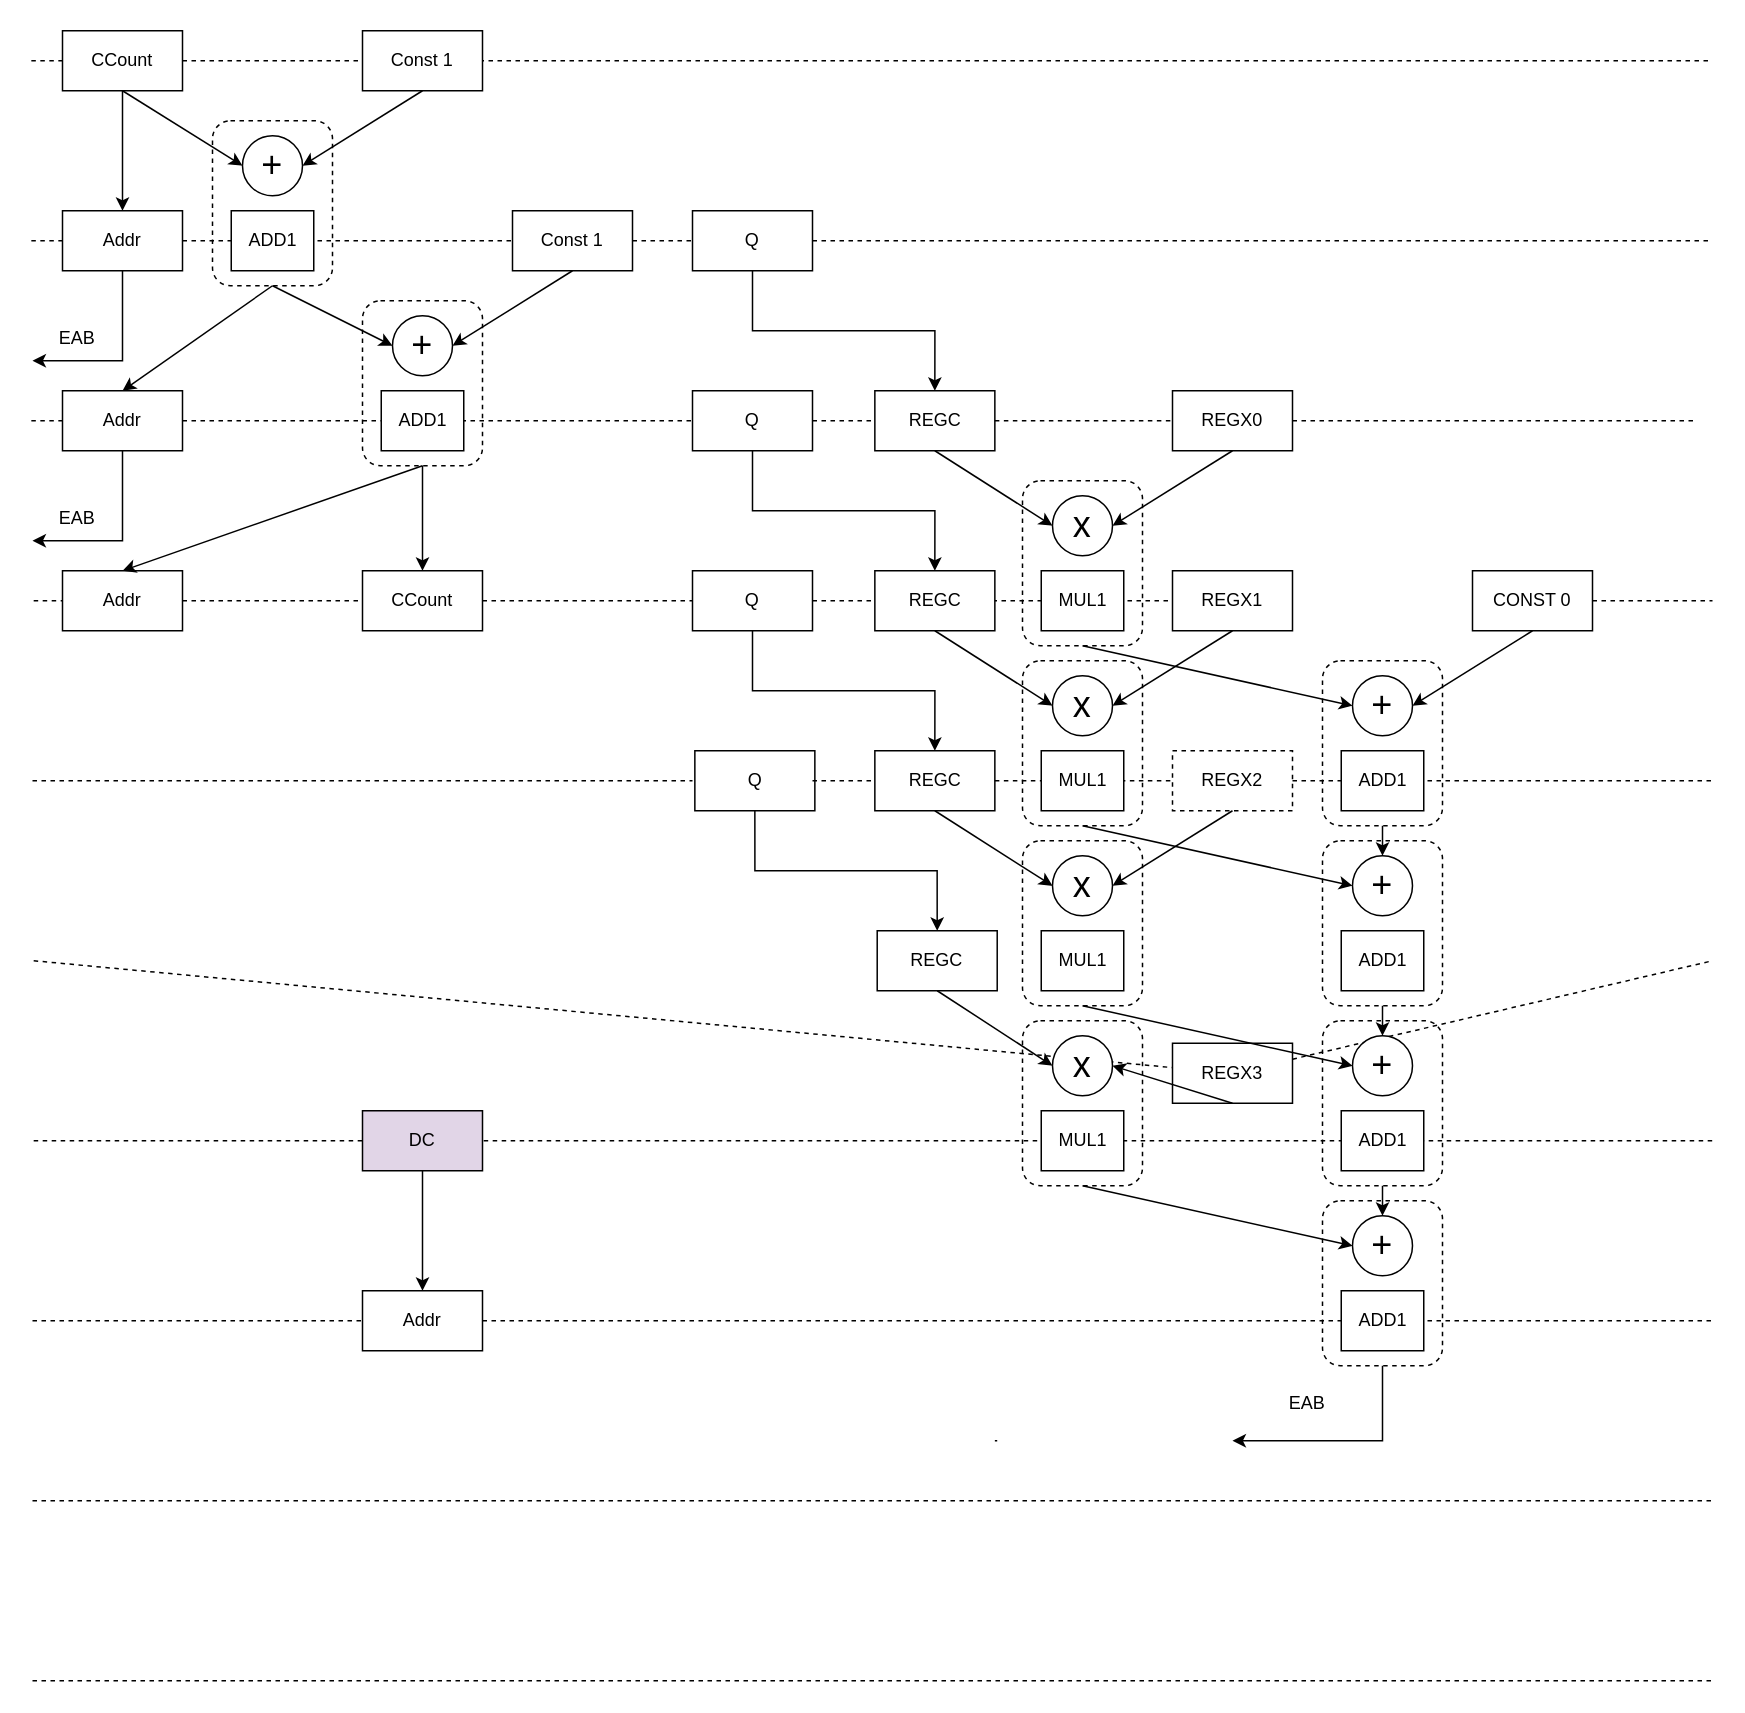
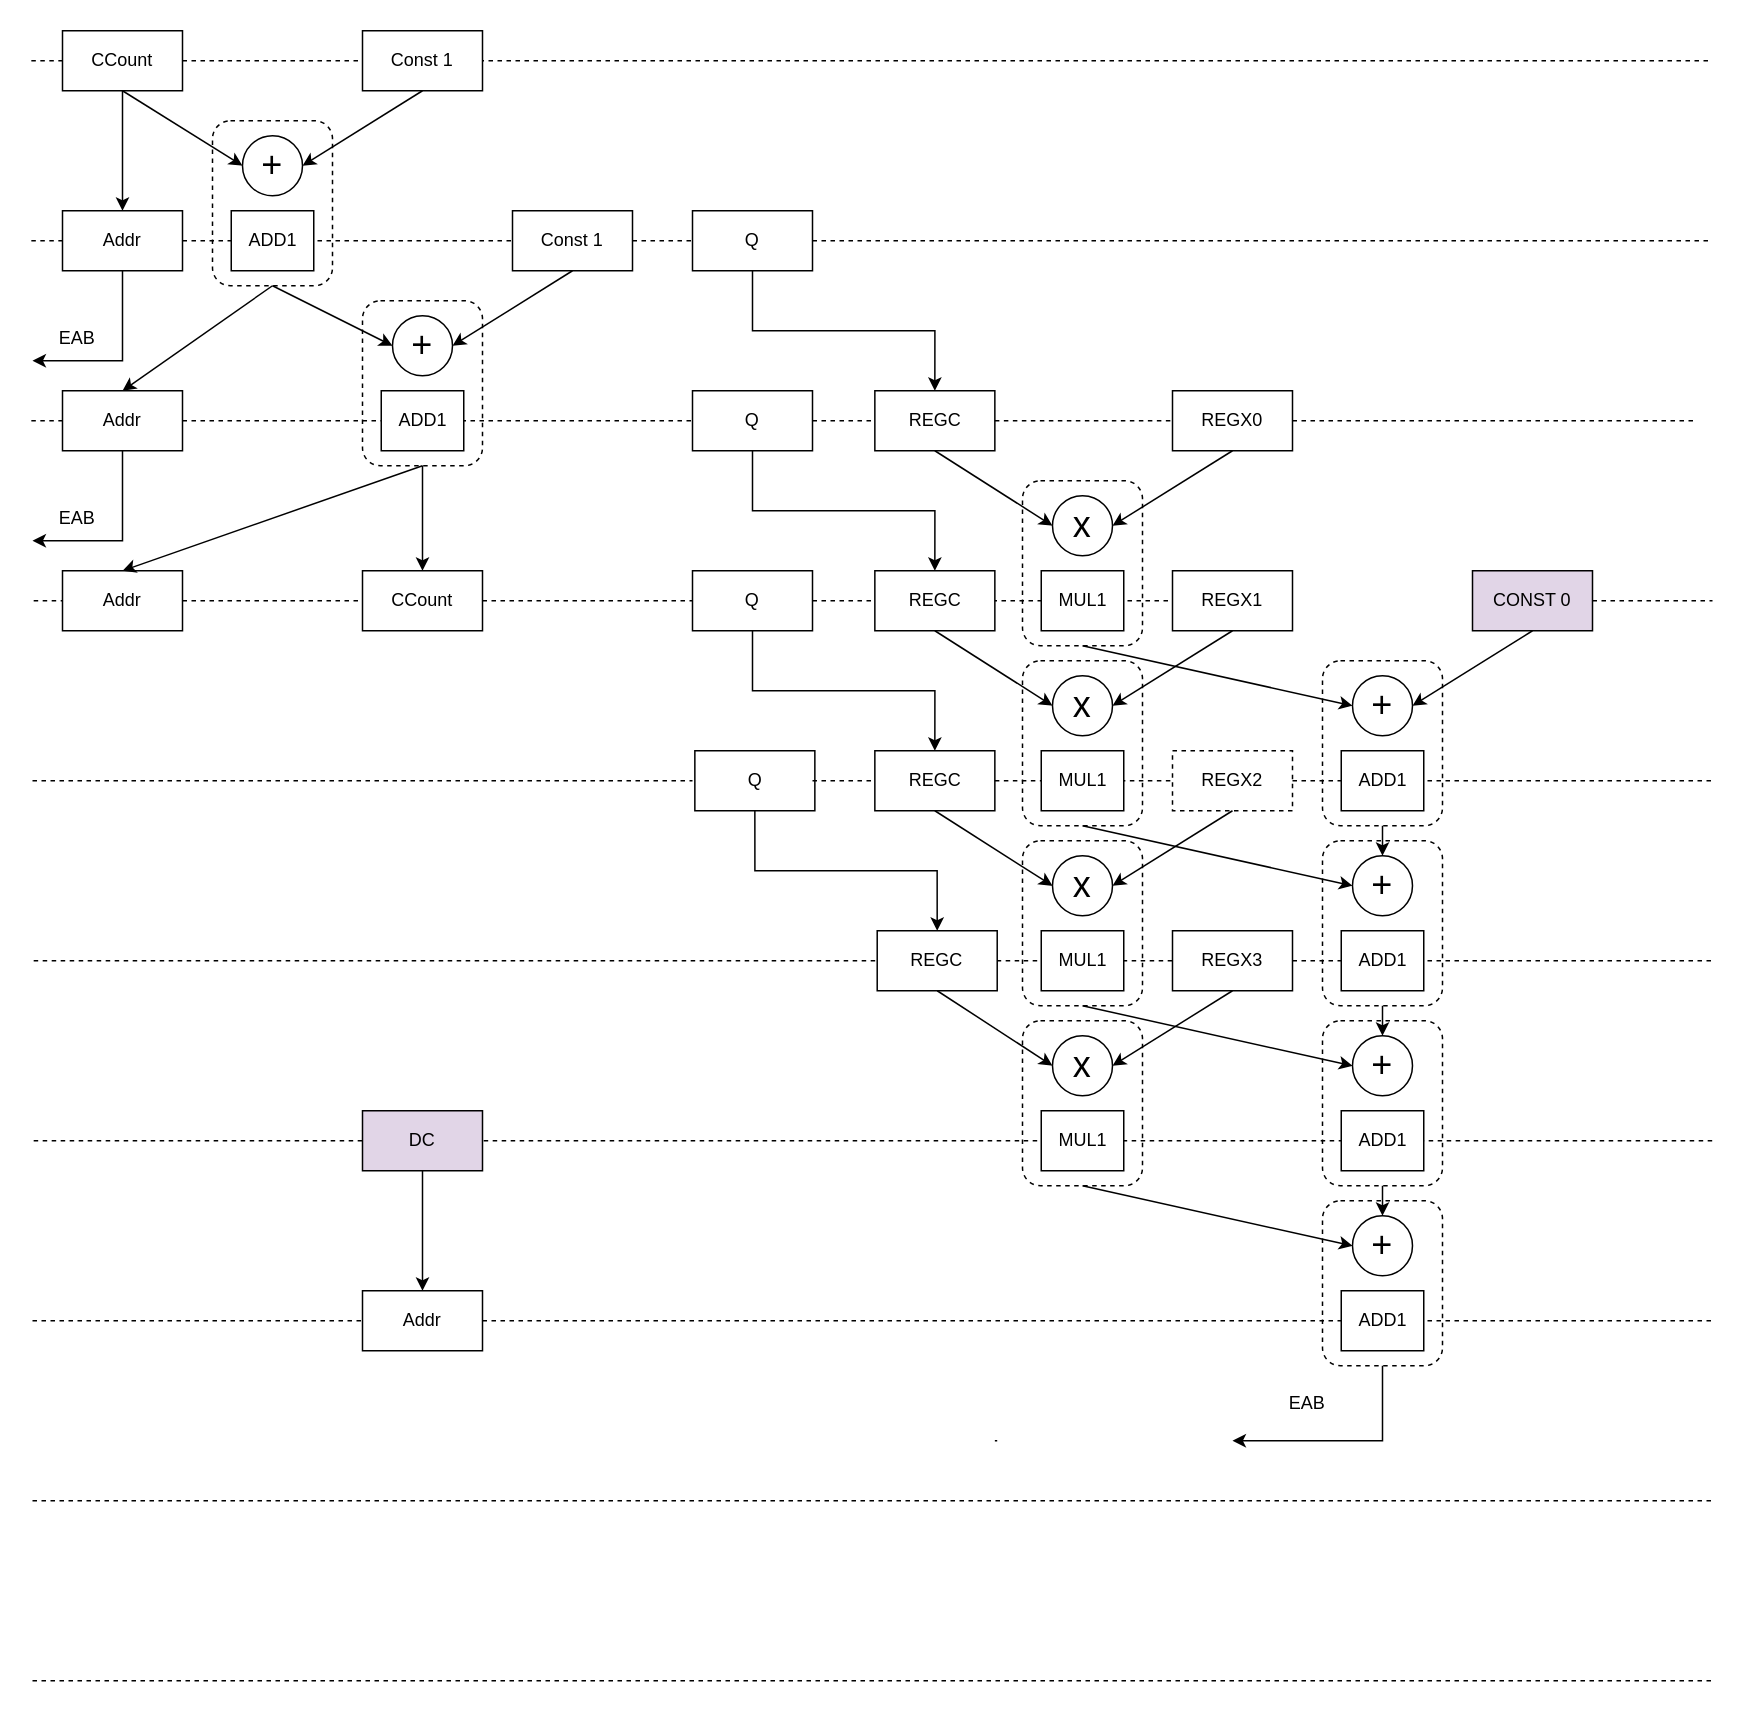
node "CONST 0": fillcolor #ffffff -> #e1d5e7
node "REGX3": moved (1232, 1073) -> (1232, 961)
